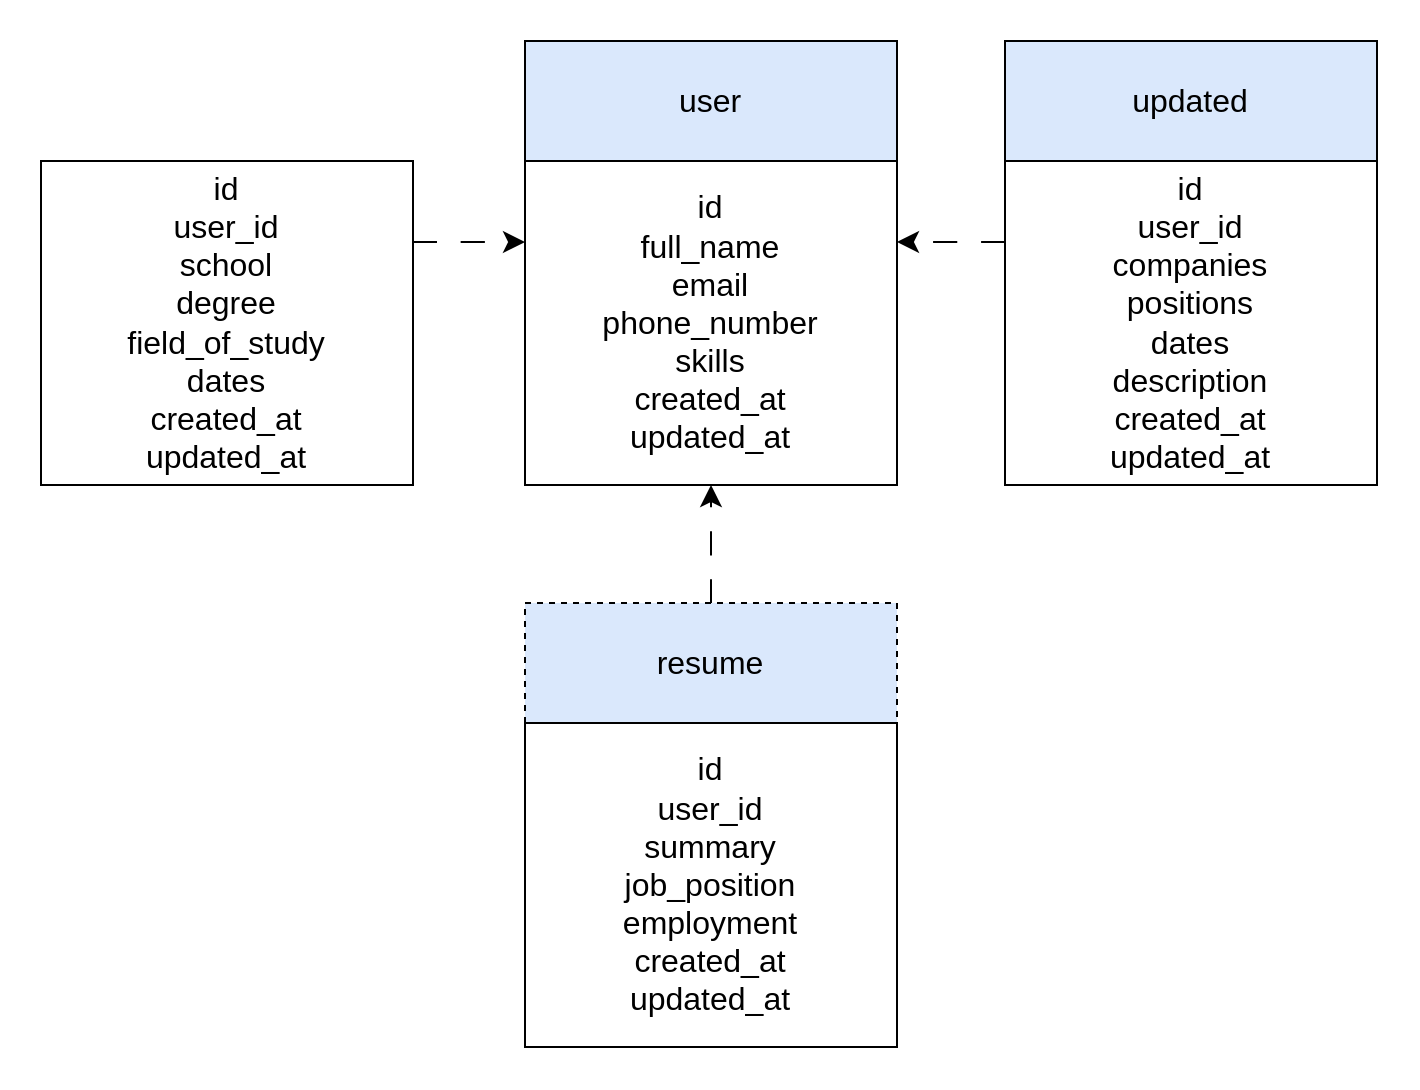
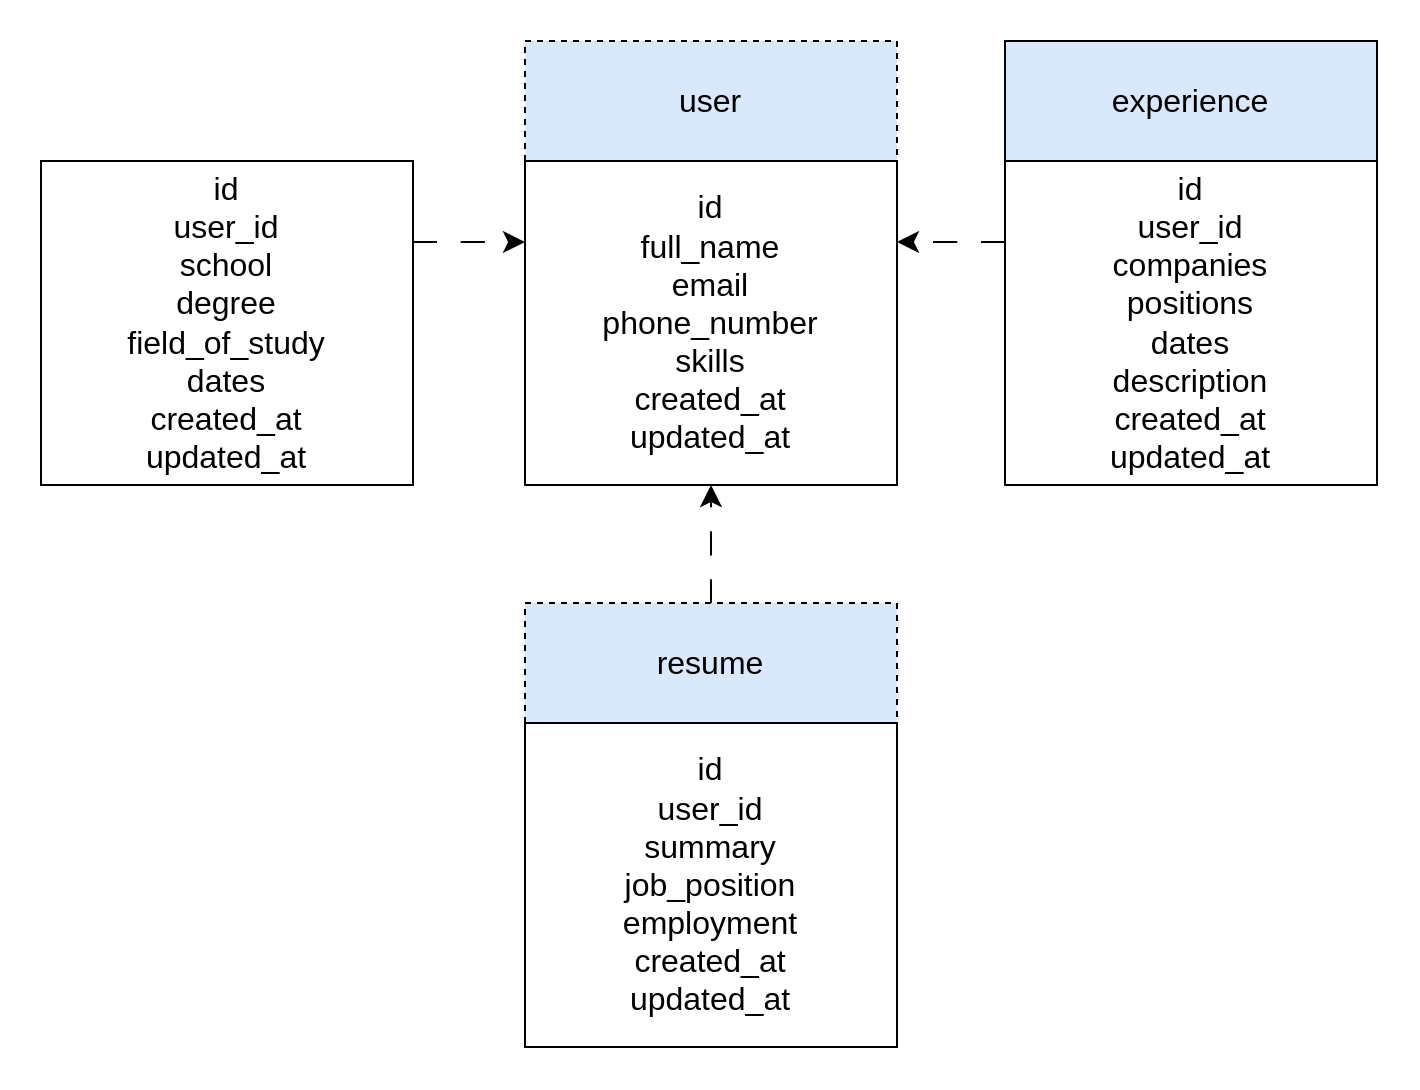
node "user": style solid -> dashed
node "updated": label "updated" -> "experience"
